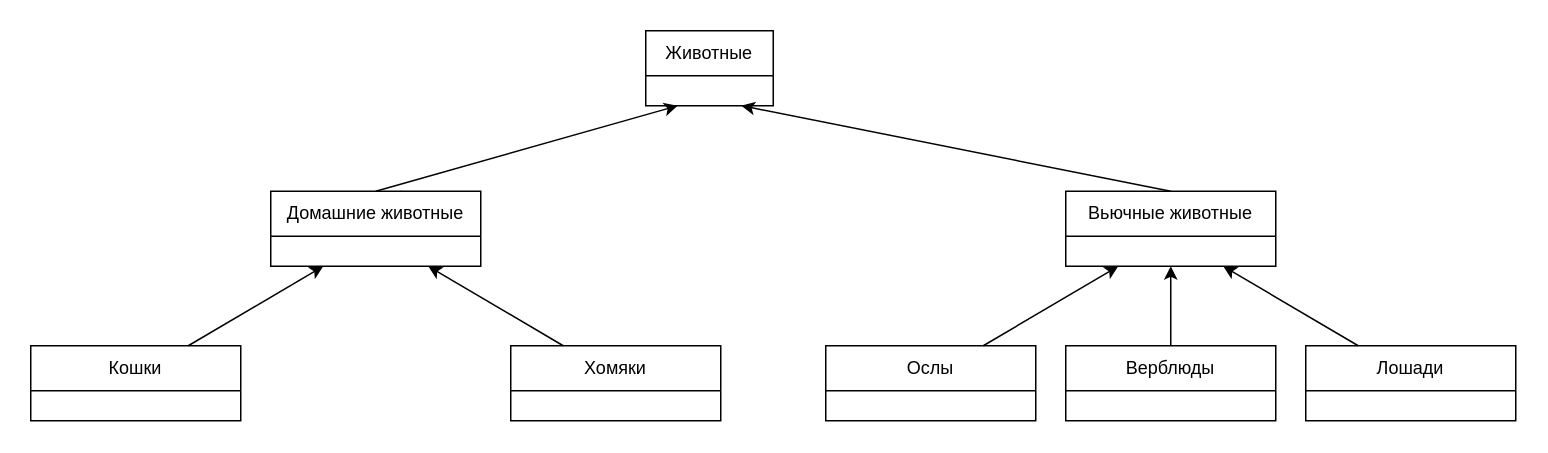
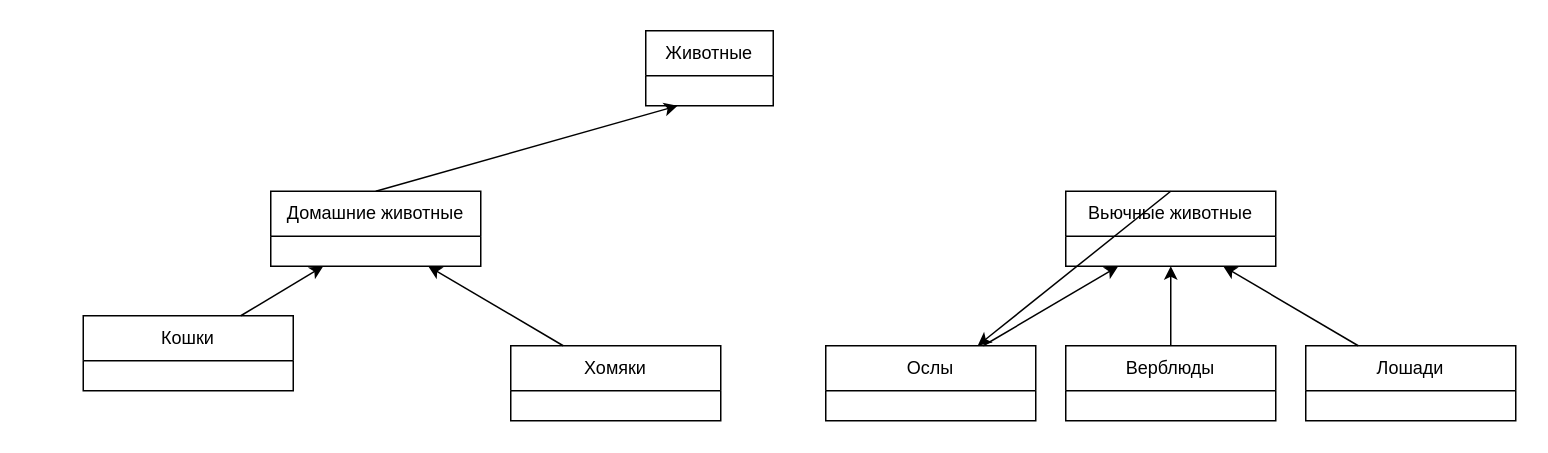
edge "Вьючные животные" -> "Животные": now "Вьючные животные" -> "Ослы"
node "Кошки": moved (136, 383) -> (188, 353)
